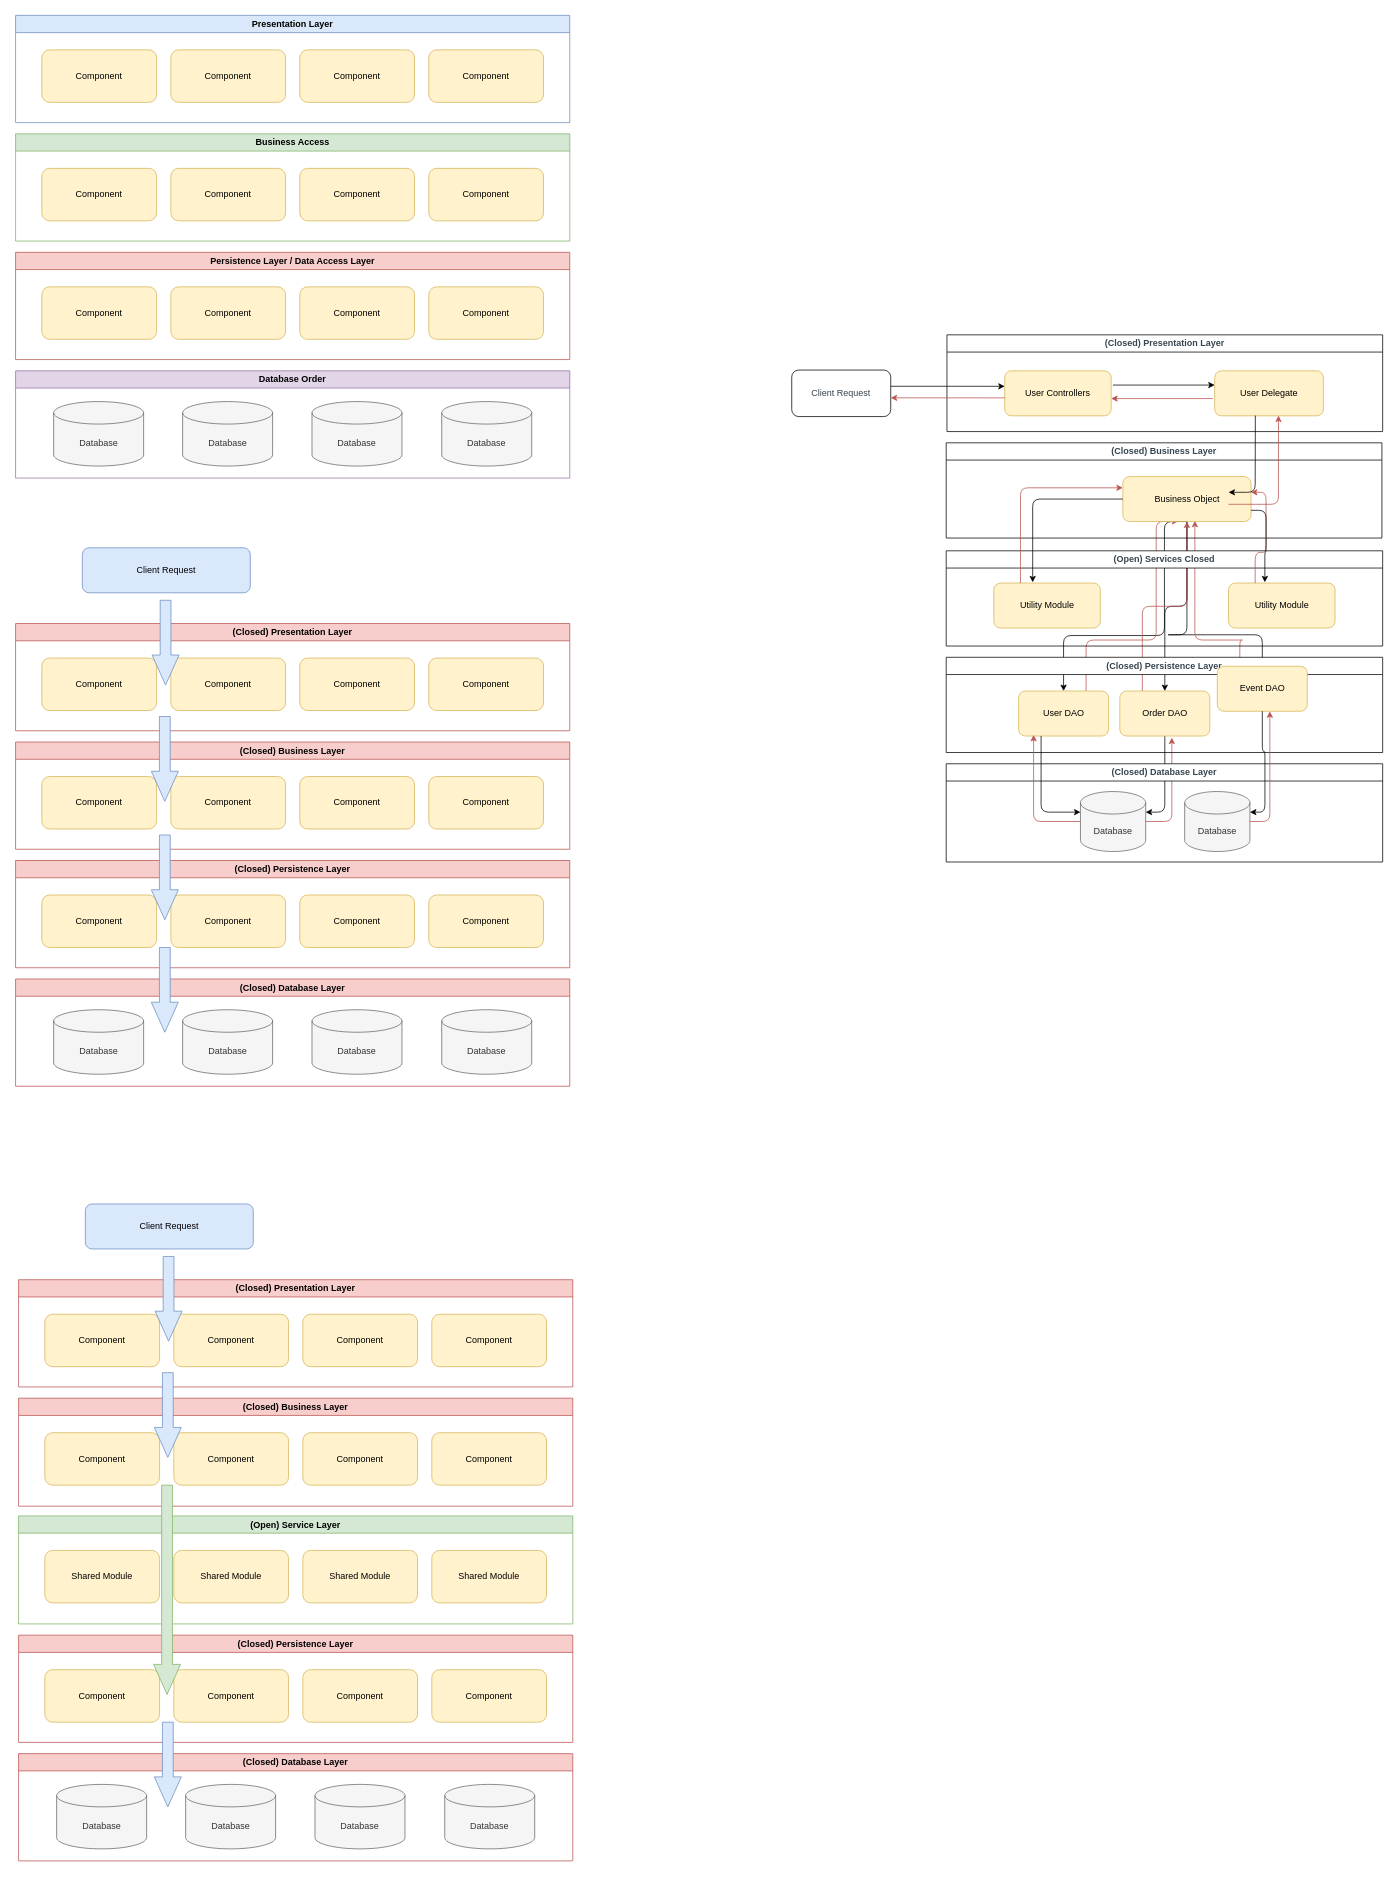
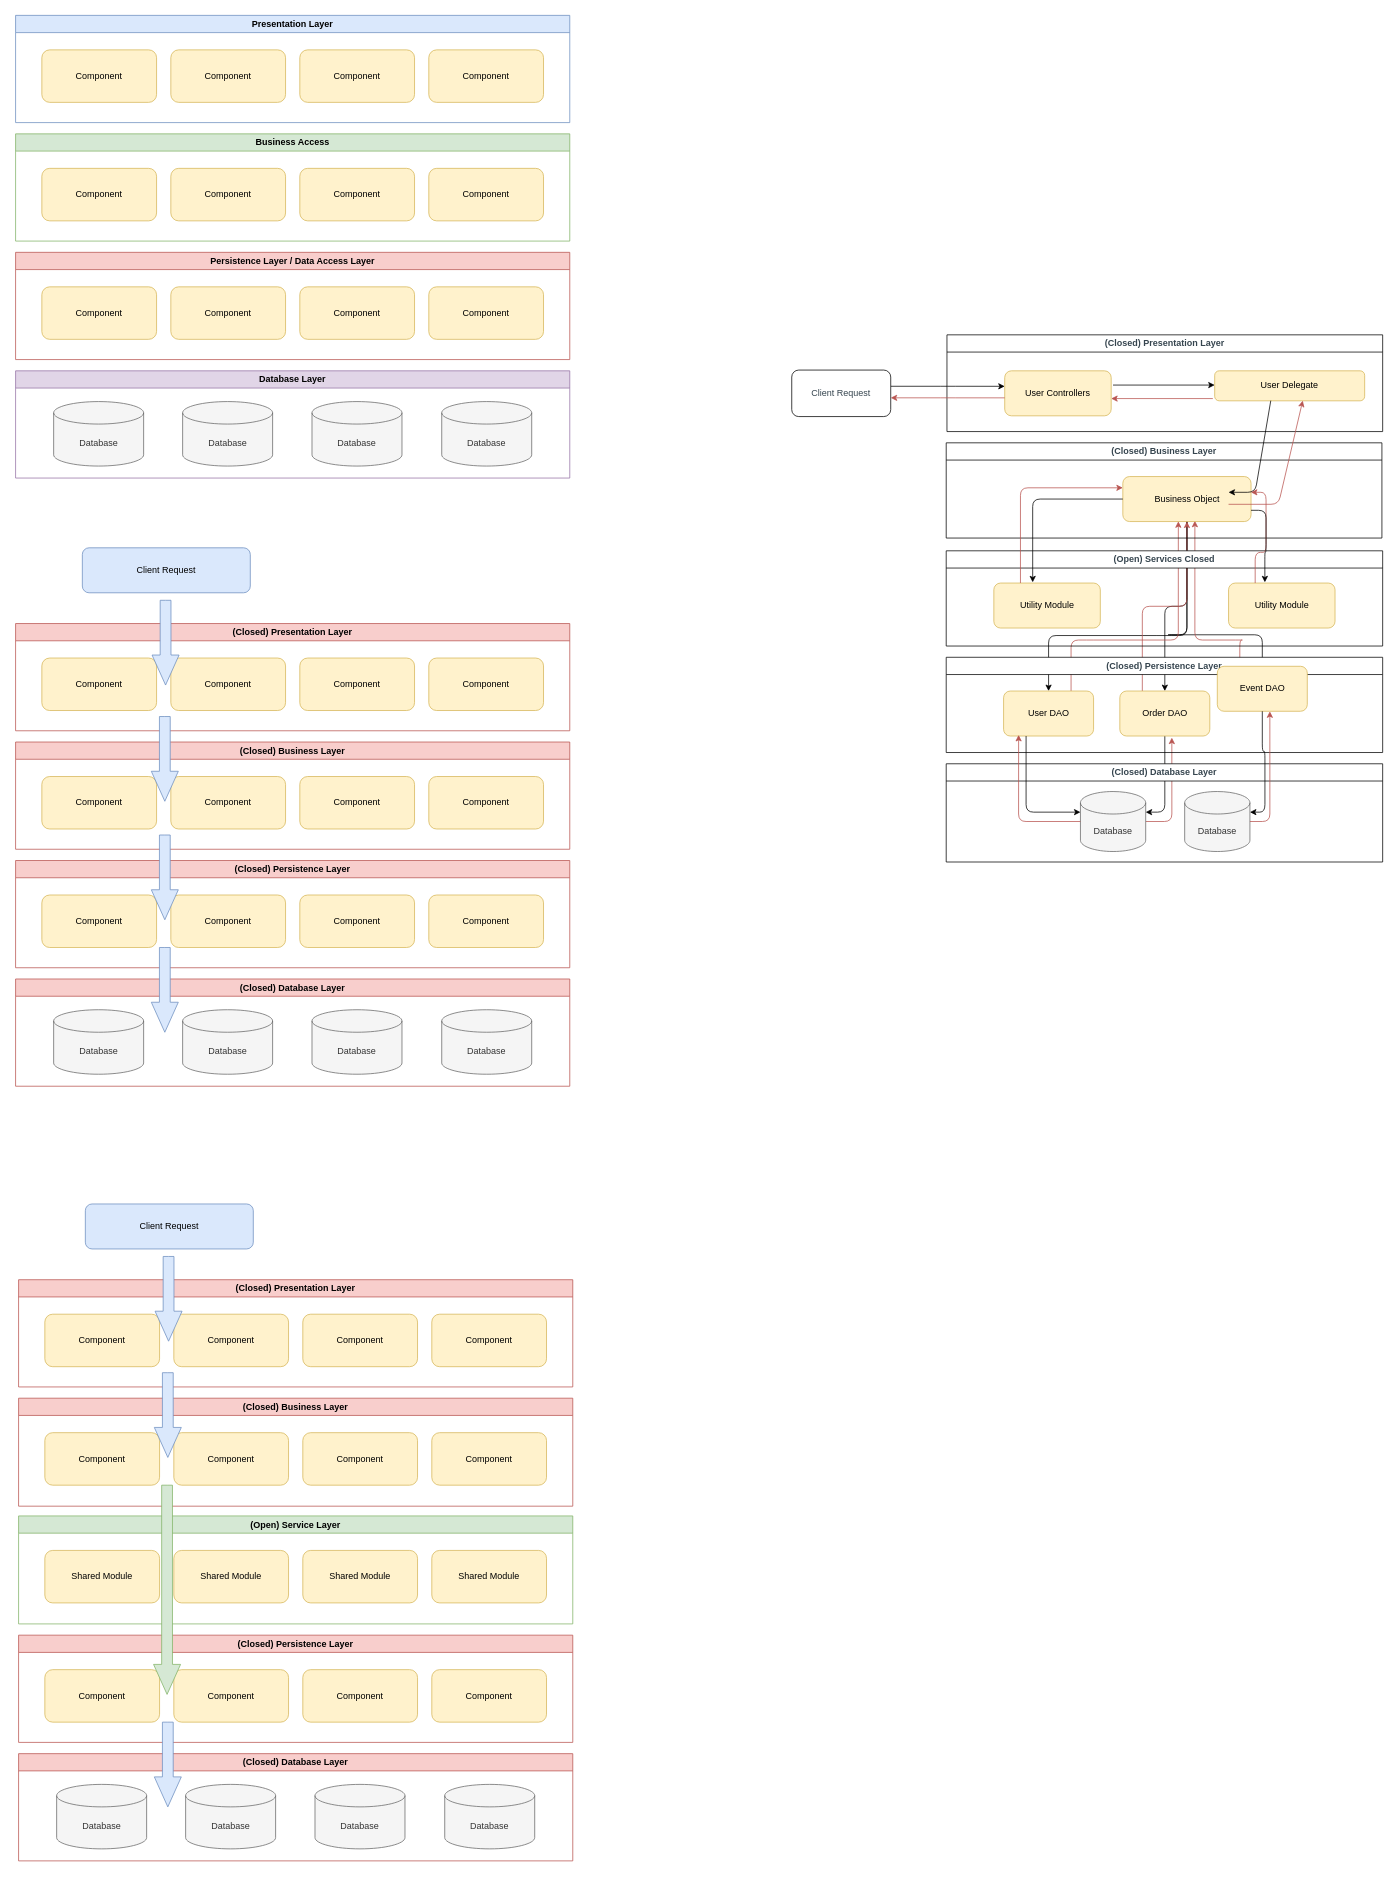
node "Database Order": label "Database Order" -> "Database Layer"
node "User Delegate": size 109x45 -> 150x30
node "User DAO": moved (1064, 714) -> (1049, 714)
